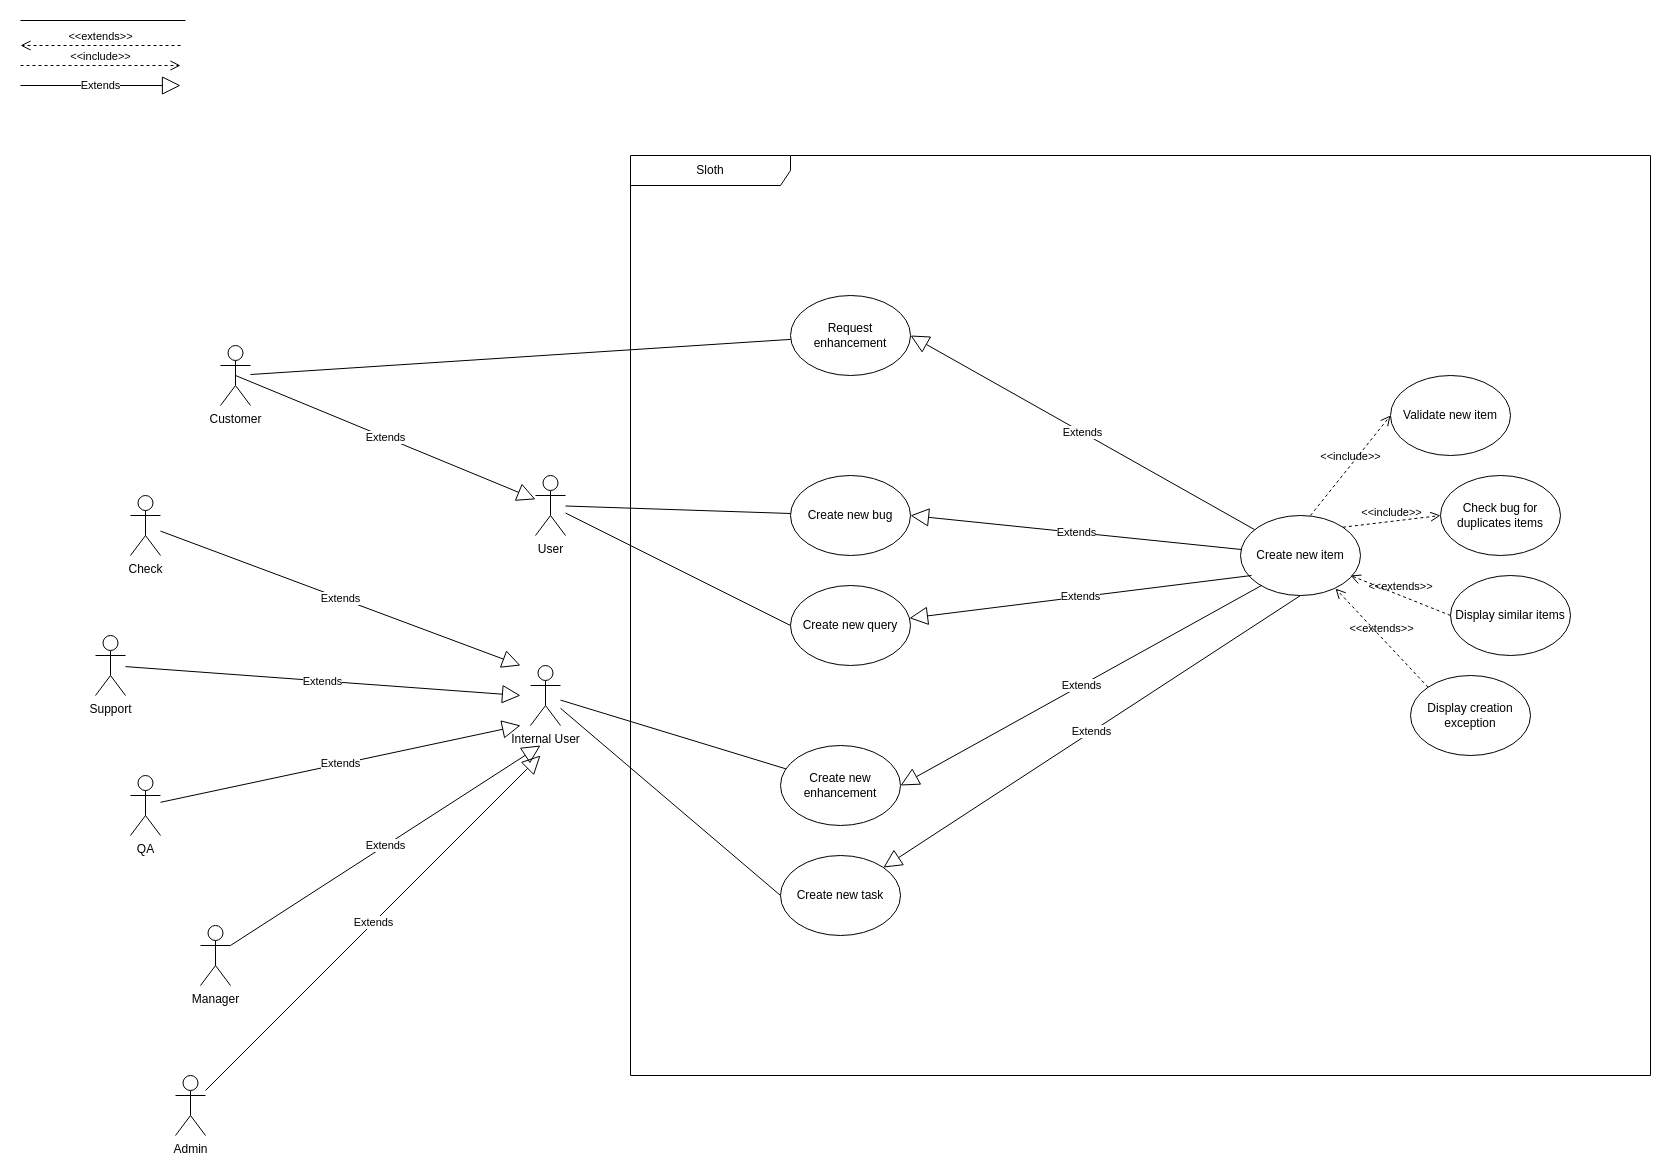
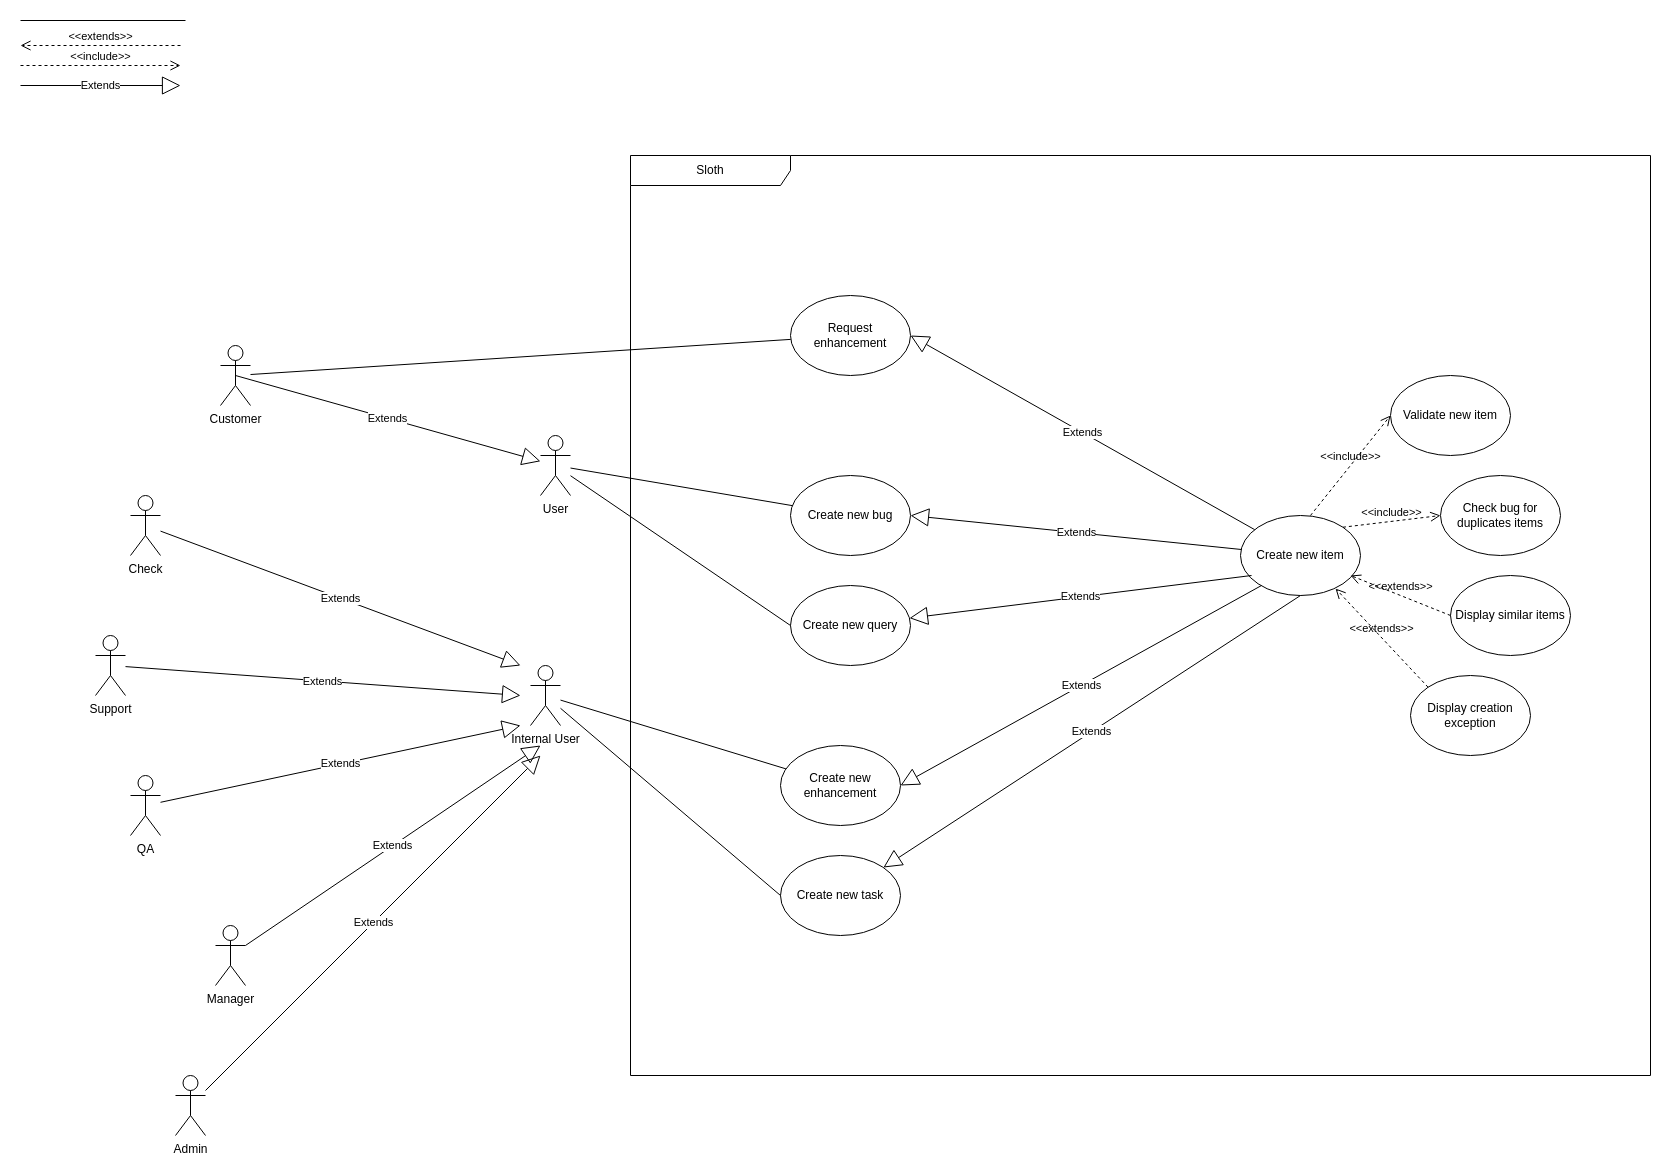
node "User": moved (551, 506) -> (556, 466)
node "Manager": moved (216, 956) -> (231, 956)
